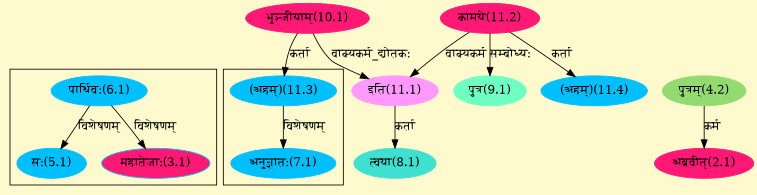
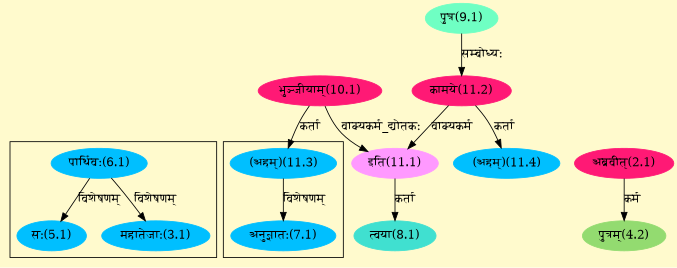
edge "कामये(11.2)" -> "पुत्र(9.1)": reversed
edge "पुत्रम्(4.2)" -> "अब्रवीत्(2.1)": reversed
node "महातेजाः(3.1)": fillcolor #ff1975 -> #00bfff
